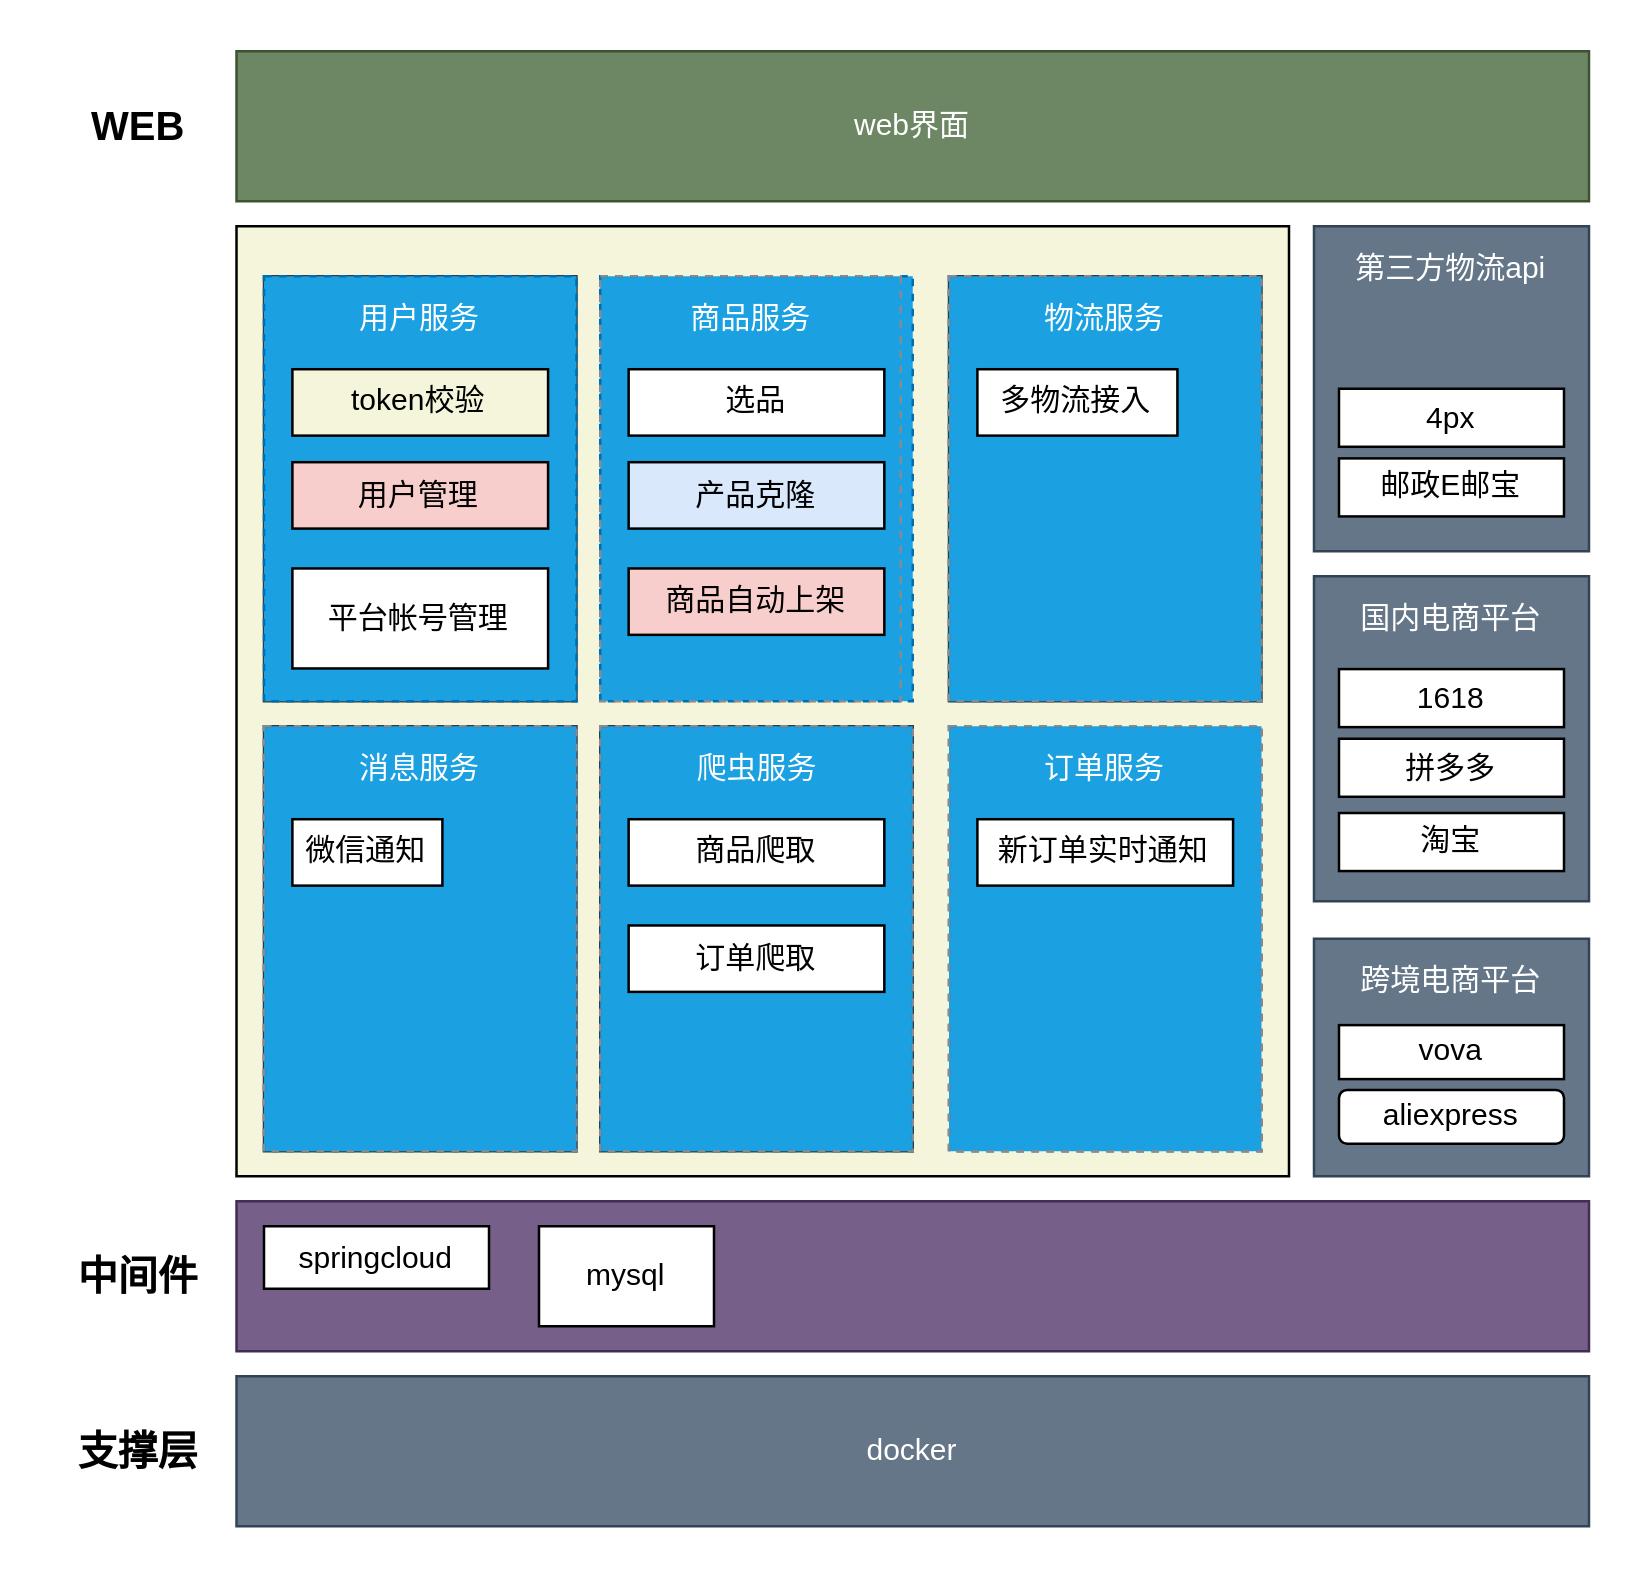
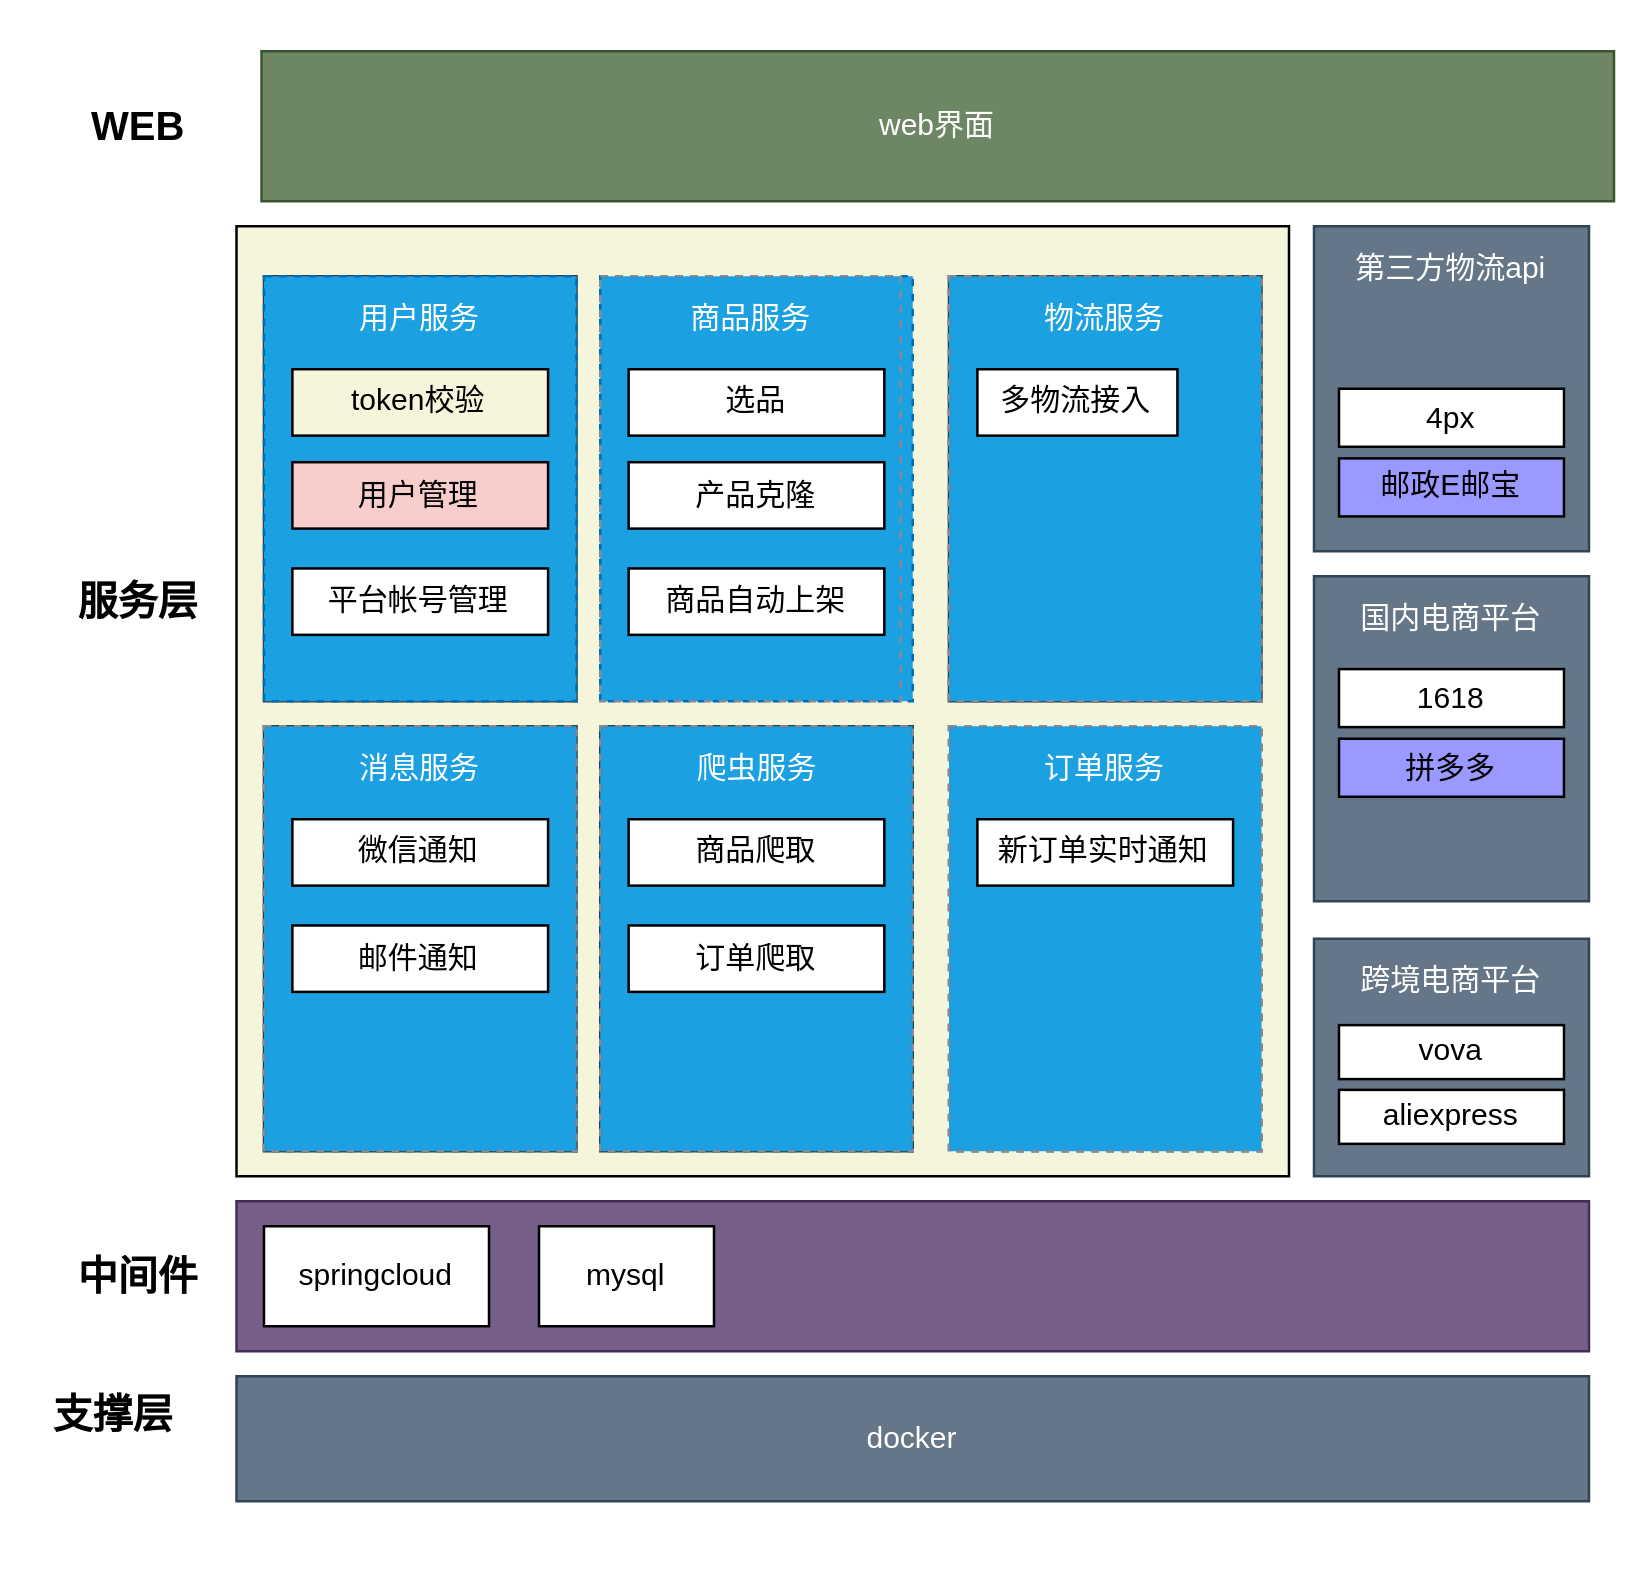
node "web界面": moved (913, 126) -> (938, 126)
node "邮政E邮宝": fillcolor #ffffff -> #9999ff
node "产品克隆": fillcolor #dae8fc -> #ffffff
node "服务层": added
node "商品自动上架": fillcolor #f8cecc -> #ffffff
node "平台帐号管理": size 256x100 -> 256x66
node "拼多多": fillcolor #ffffff -> #9999ff
node "淘宝": removed
node "微信通知": size 150x66 -> 256x66
node "邮件通知": added
node "aliexpress": shape rounded rectangle -> rectangle
node "springcloud": size 225x63 -> 225x100
node "支撑层": moved (139, 1451) -> (114, 1414)
node "docker": size 1353x150 -> 1353x125
